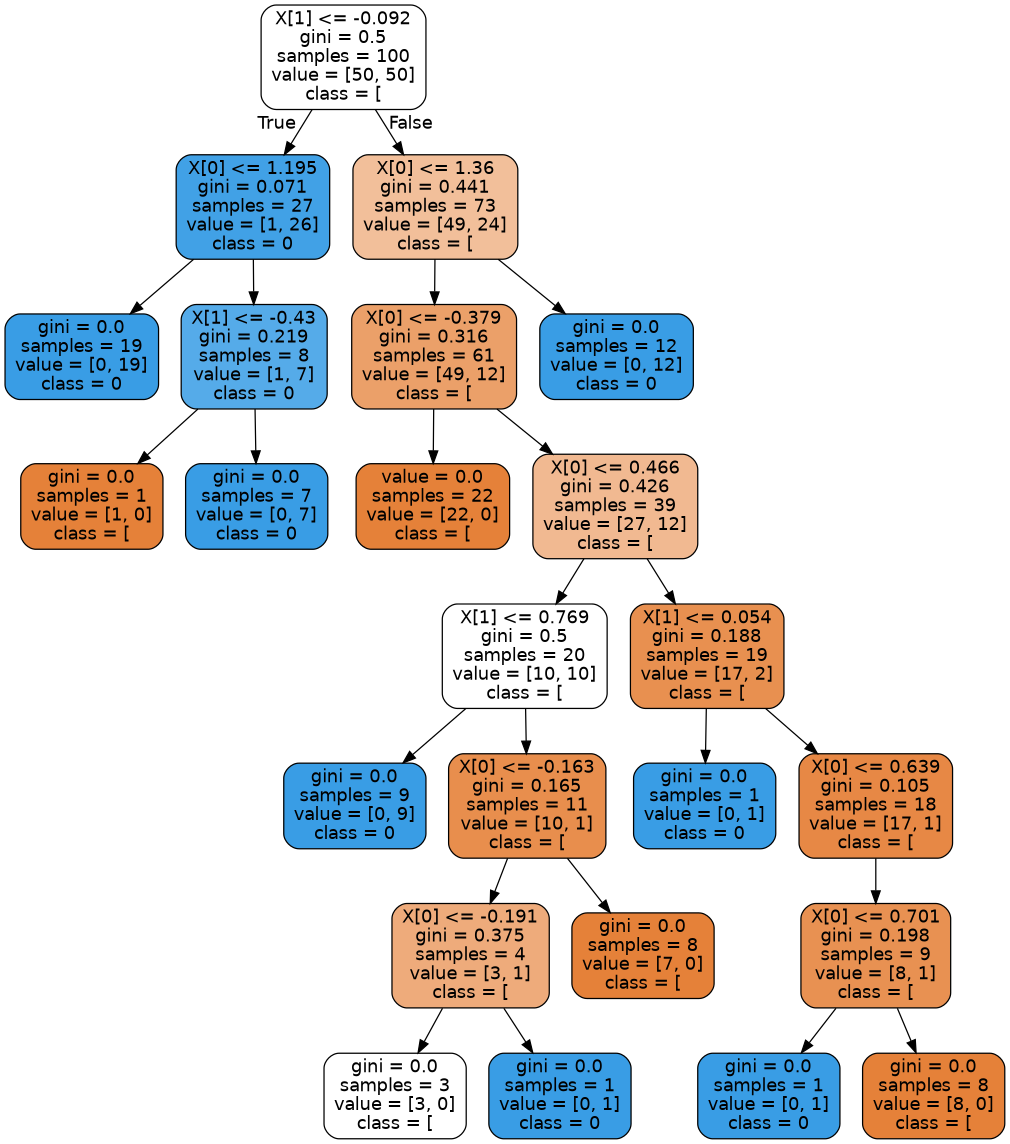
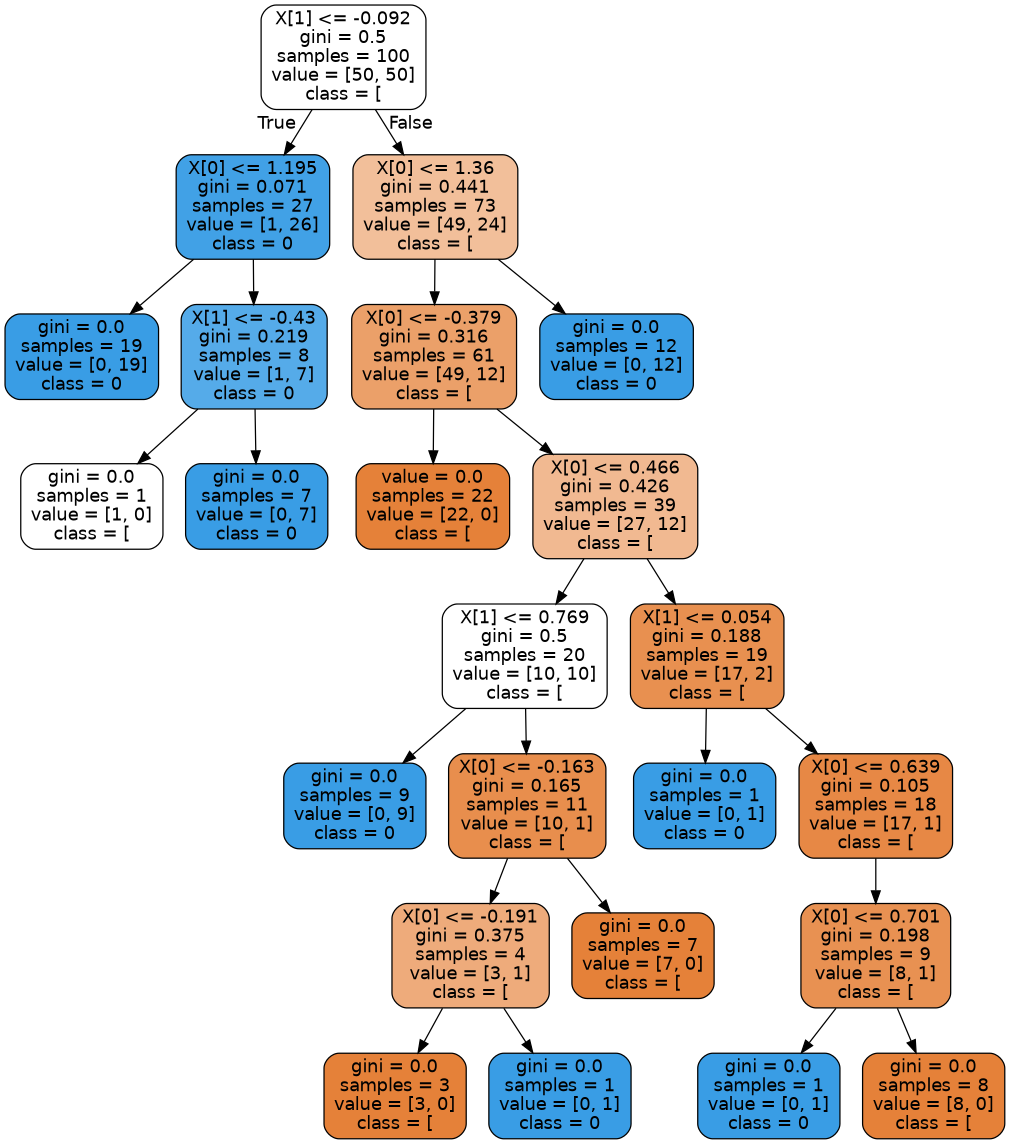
node "gini = 0.0 samples = 1 value = [1, 0] class = [": fillcolor #e58139 -> #ffffff
node "gini = 0.0 samples = 8 value = [7, 0] class = [": label "gini = 0.0 samples = 8 value = [7, 0] class = [" -> "gini = 0.0 samples = 7 value = [7, 0] class = ["
node "gini = 0.0 samples = 3 value = [3, 0] class = [": fillcolor #ffffff -> #e58139
